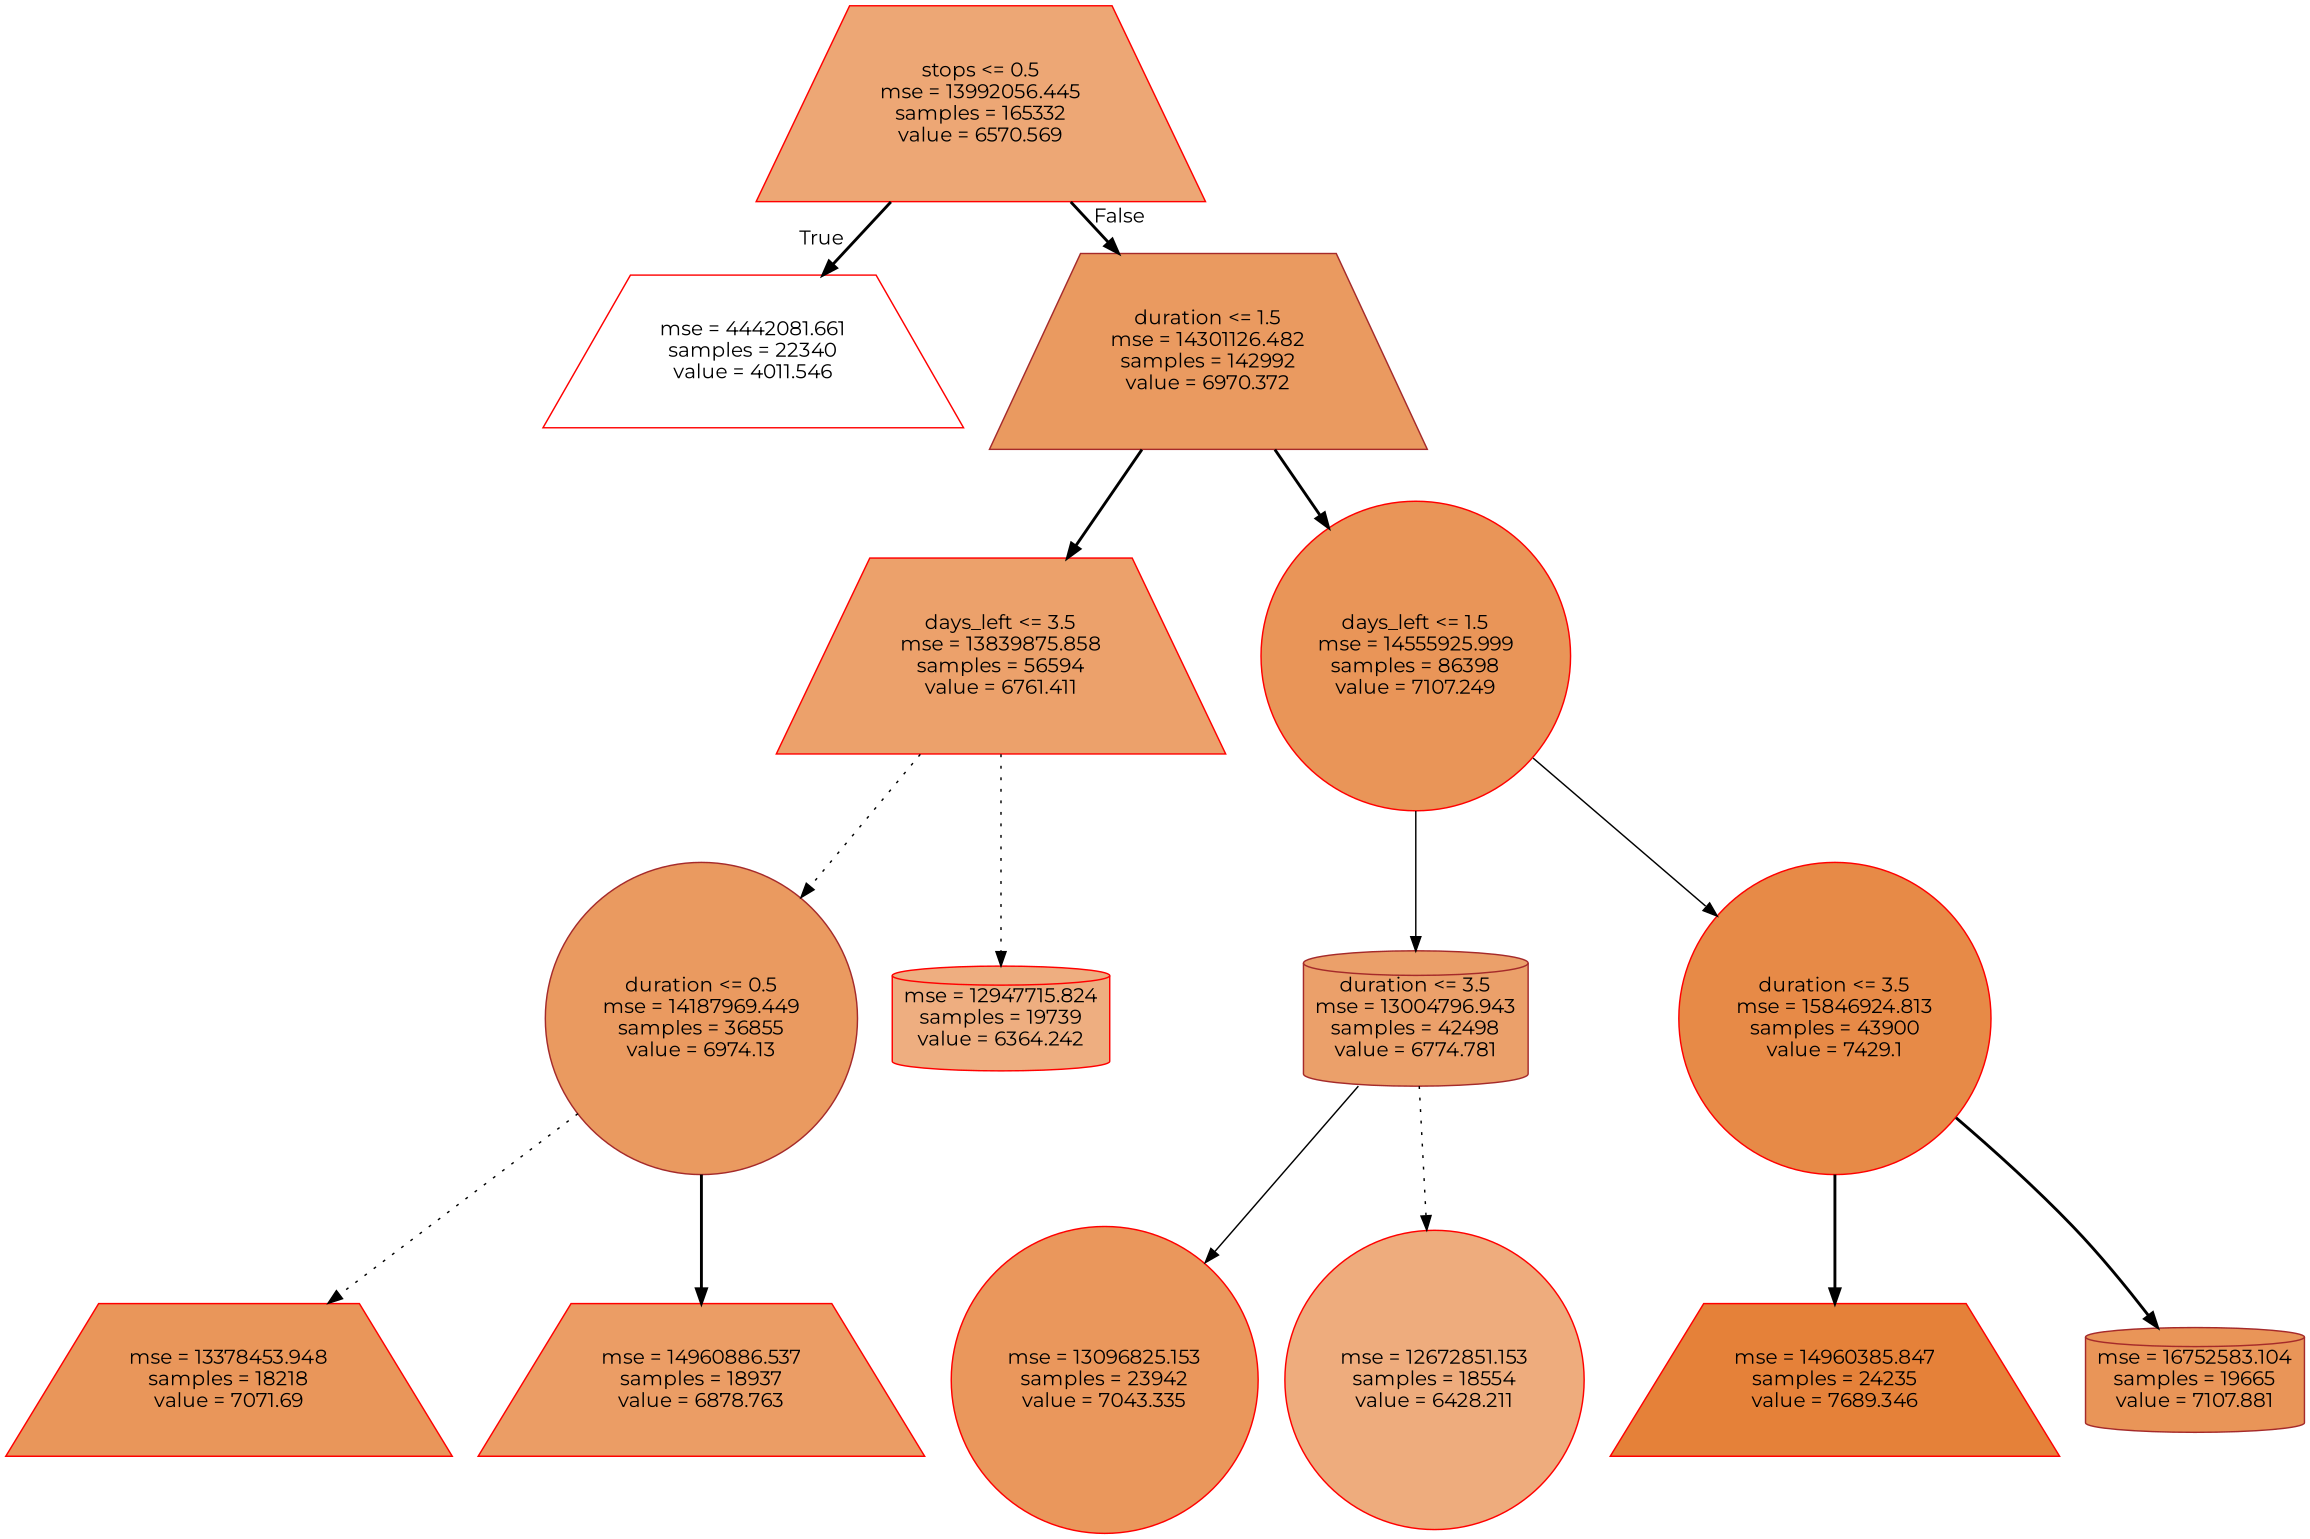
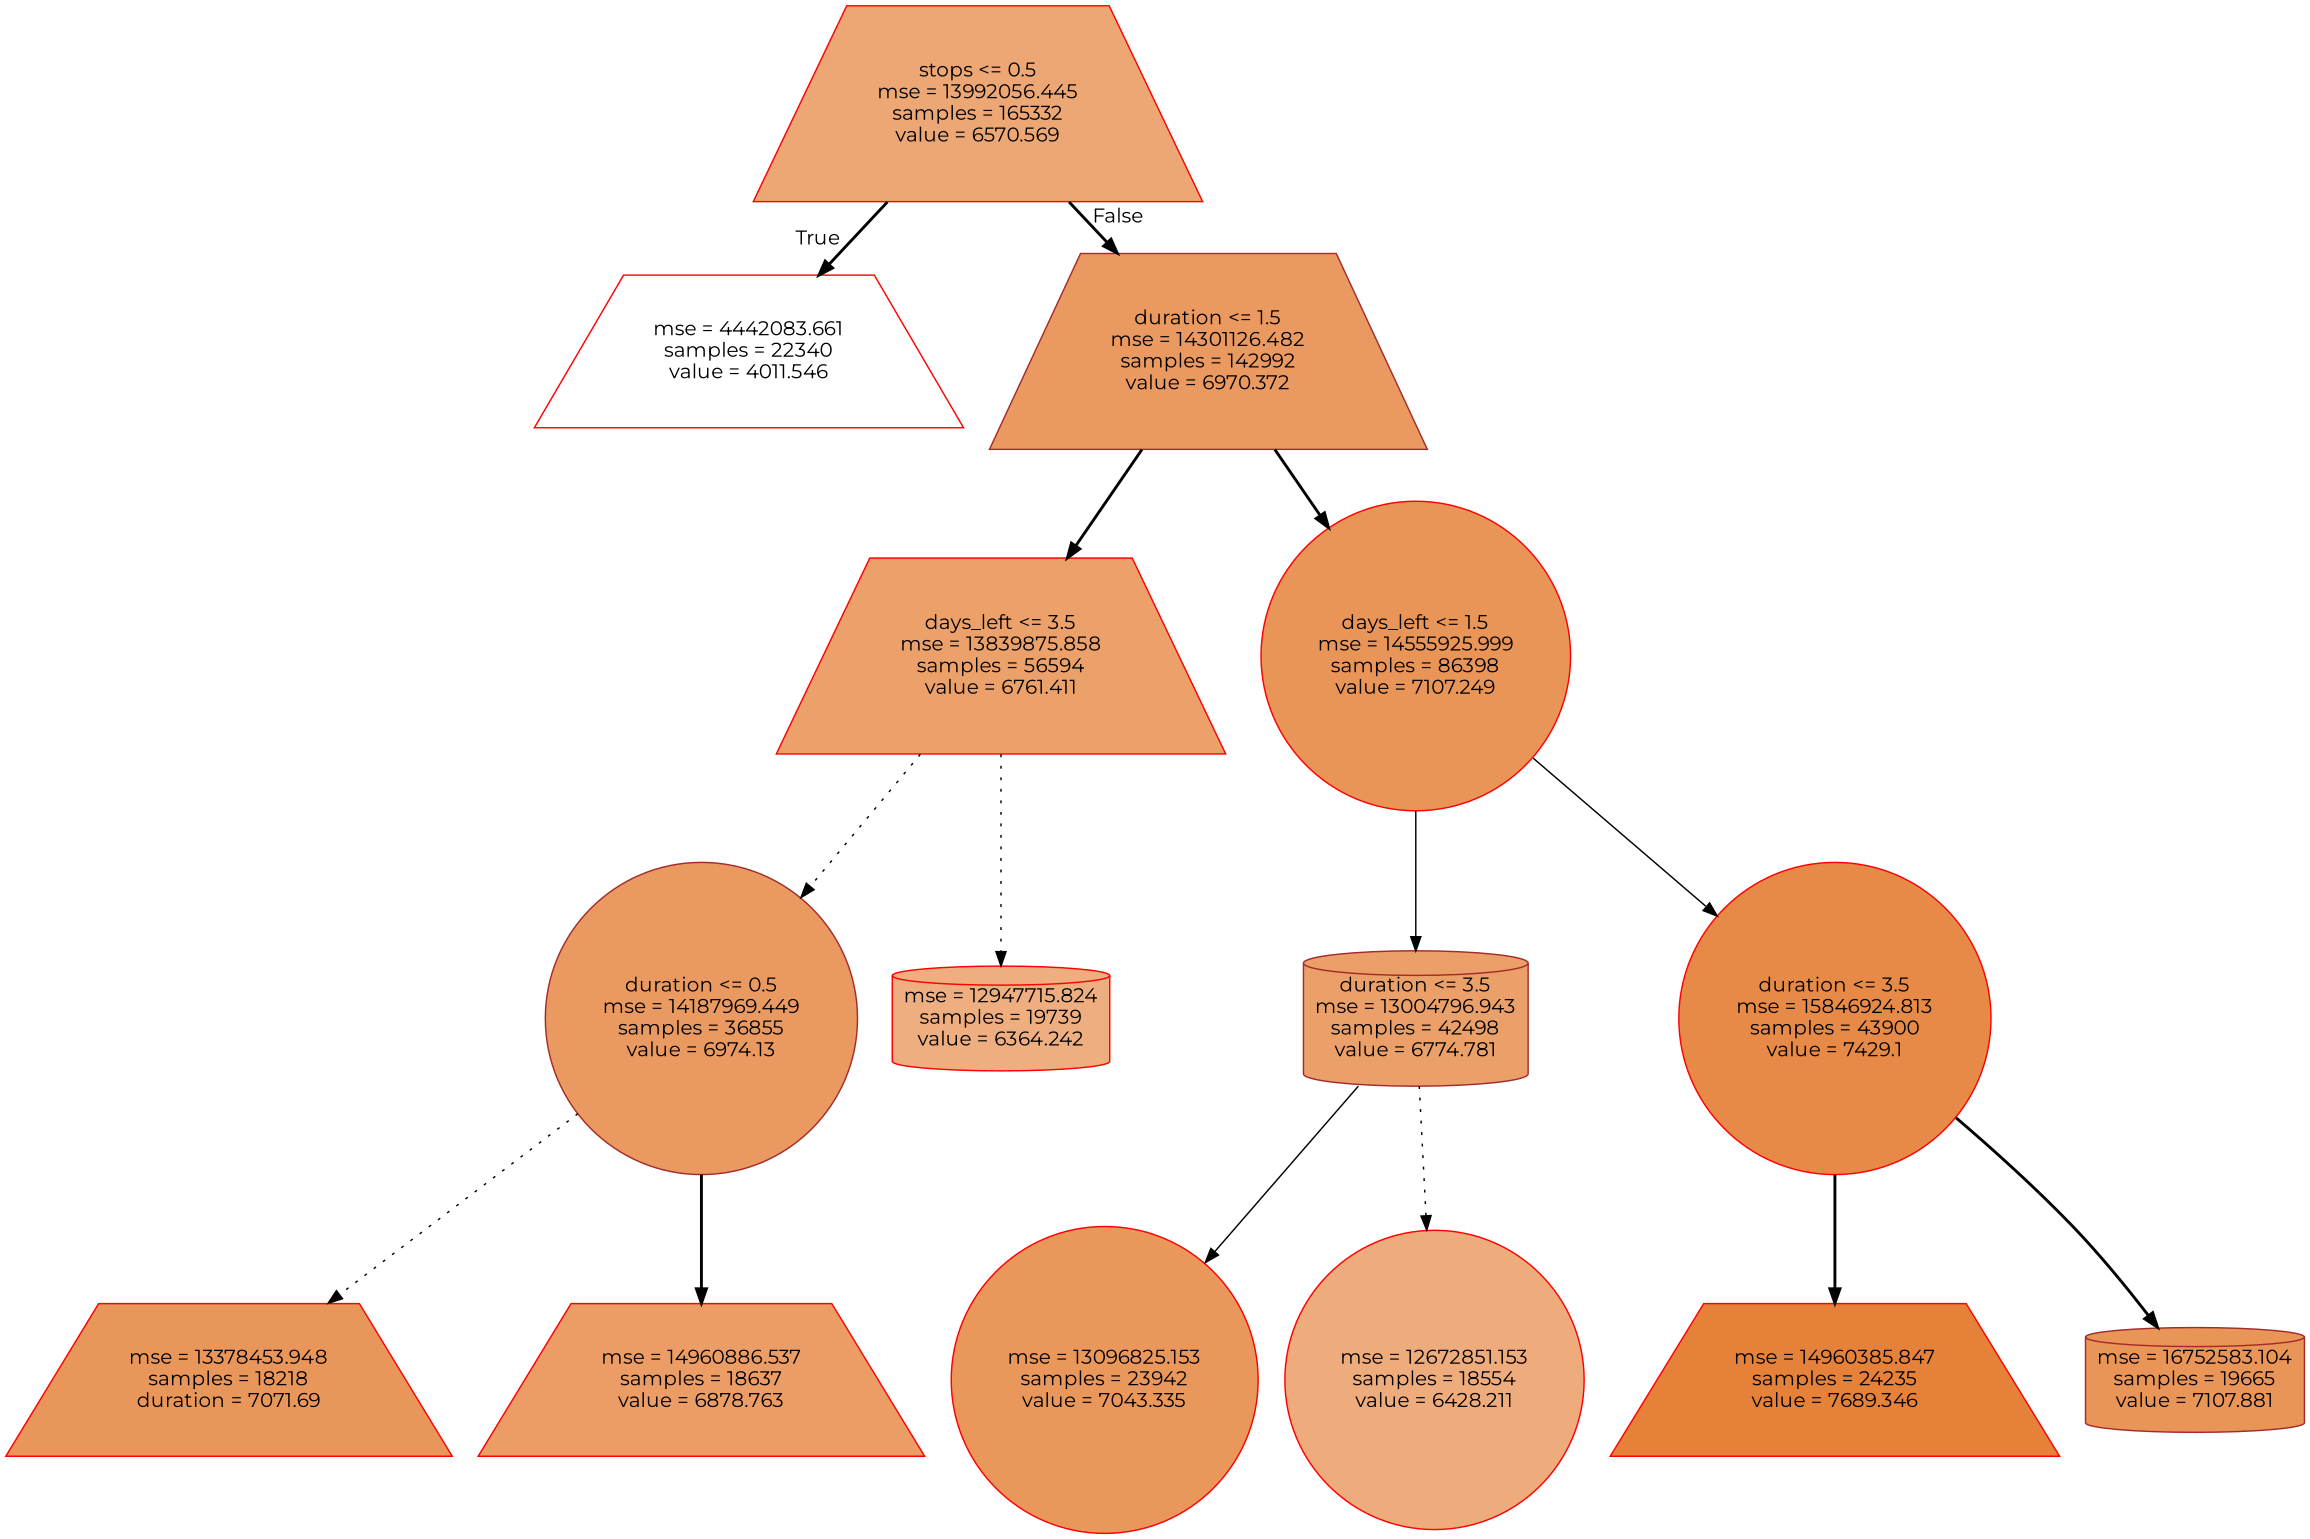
node "mse = 4442081.661 samples = 22340 value = 4011.546": label "mse = 4442081.661 samples = 22340 value = 4011.546" -> "mse = 4442083.661 samples = 22340 value = 4011.546"
node "mse = 13378453.948 samples = 18218 value = 7071.69": label "mse = 13378453.948 samples = 18218 value = 7071.69" -> "mse = 13378453.948 samples = 18218 duration = 7071.69"
node "mse = 14960886.537 samples = 18937 value = 6878.763": label "mse = 14960886.537 samples = 18937 value = 6878.763" -> "mse = 14960886.537 samples = 18637 value = 6878.763"
